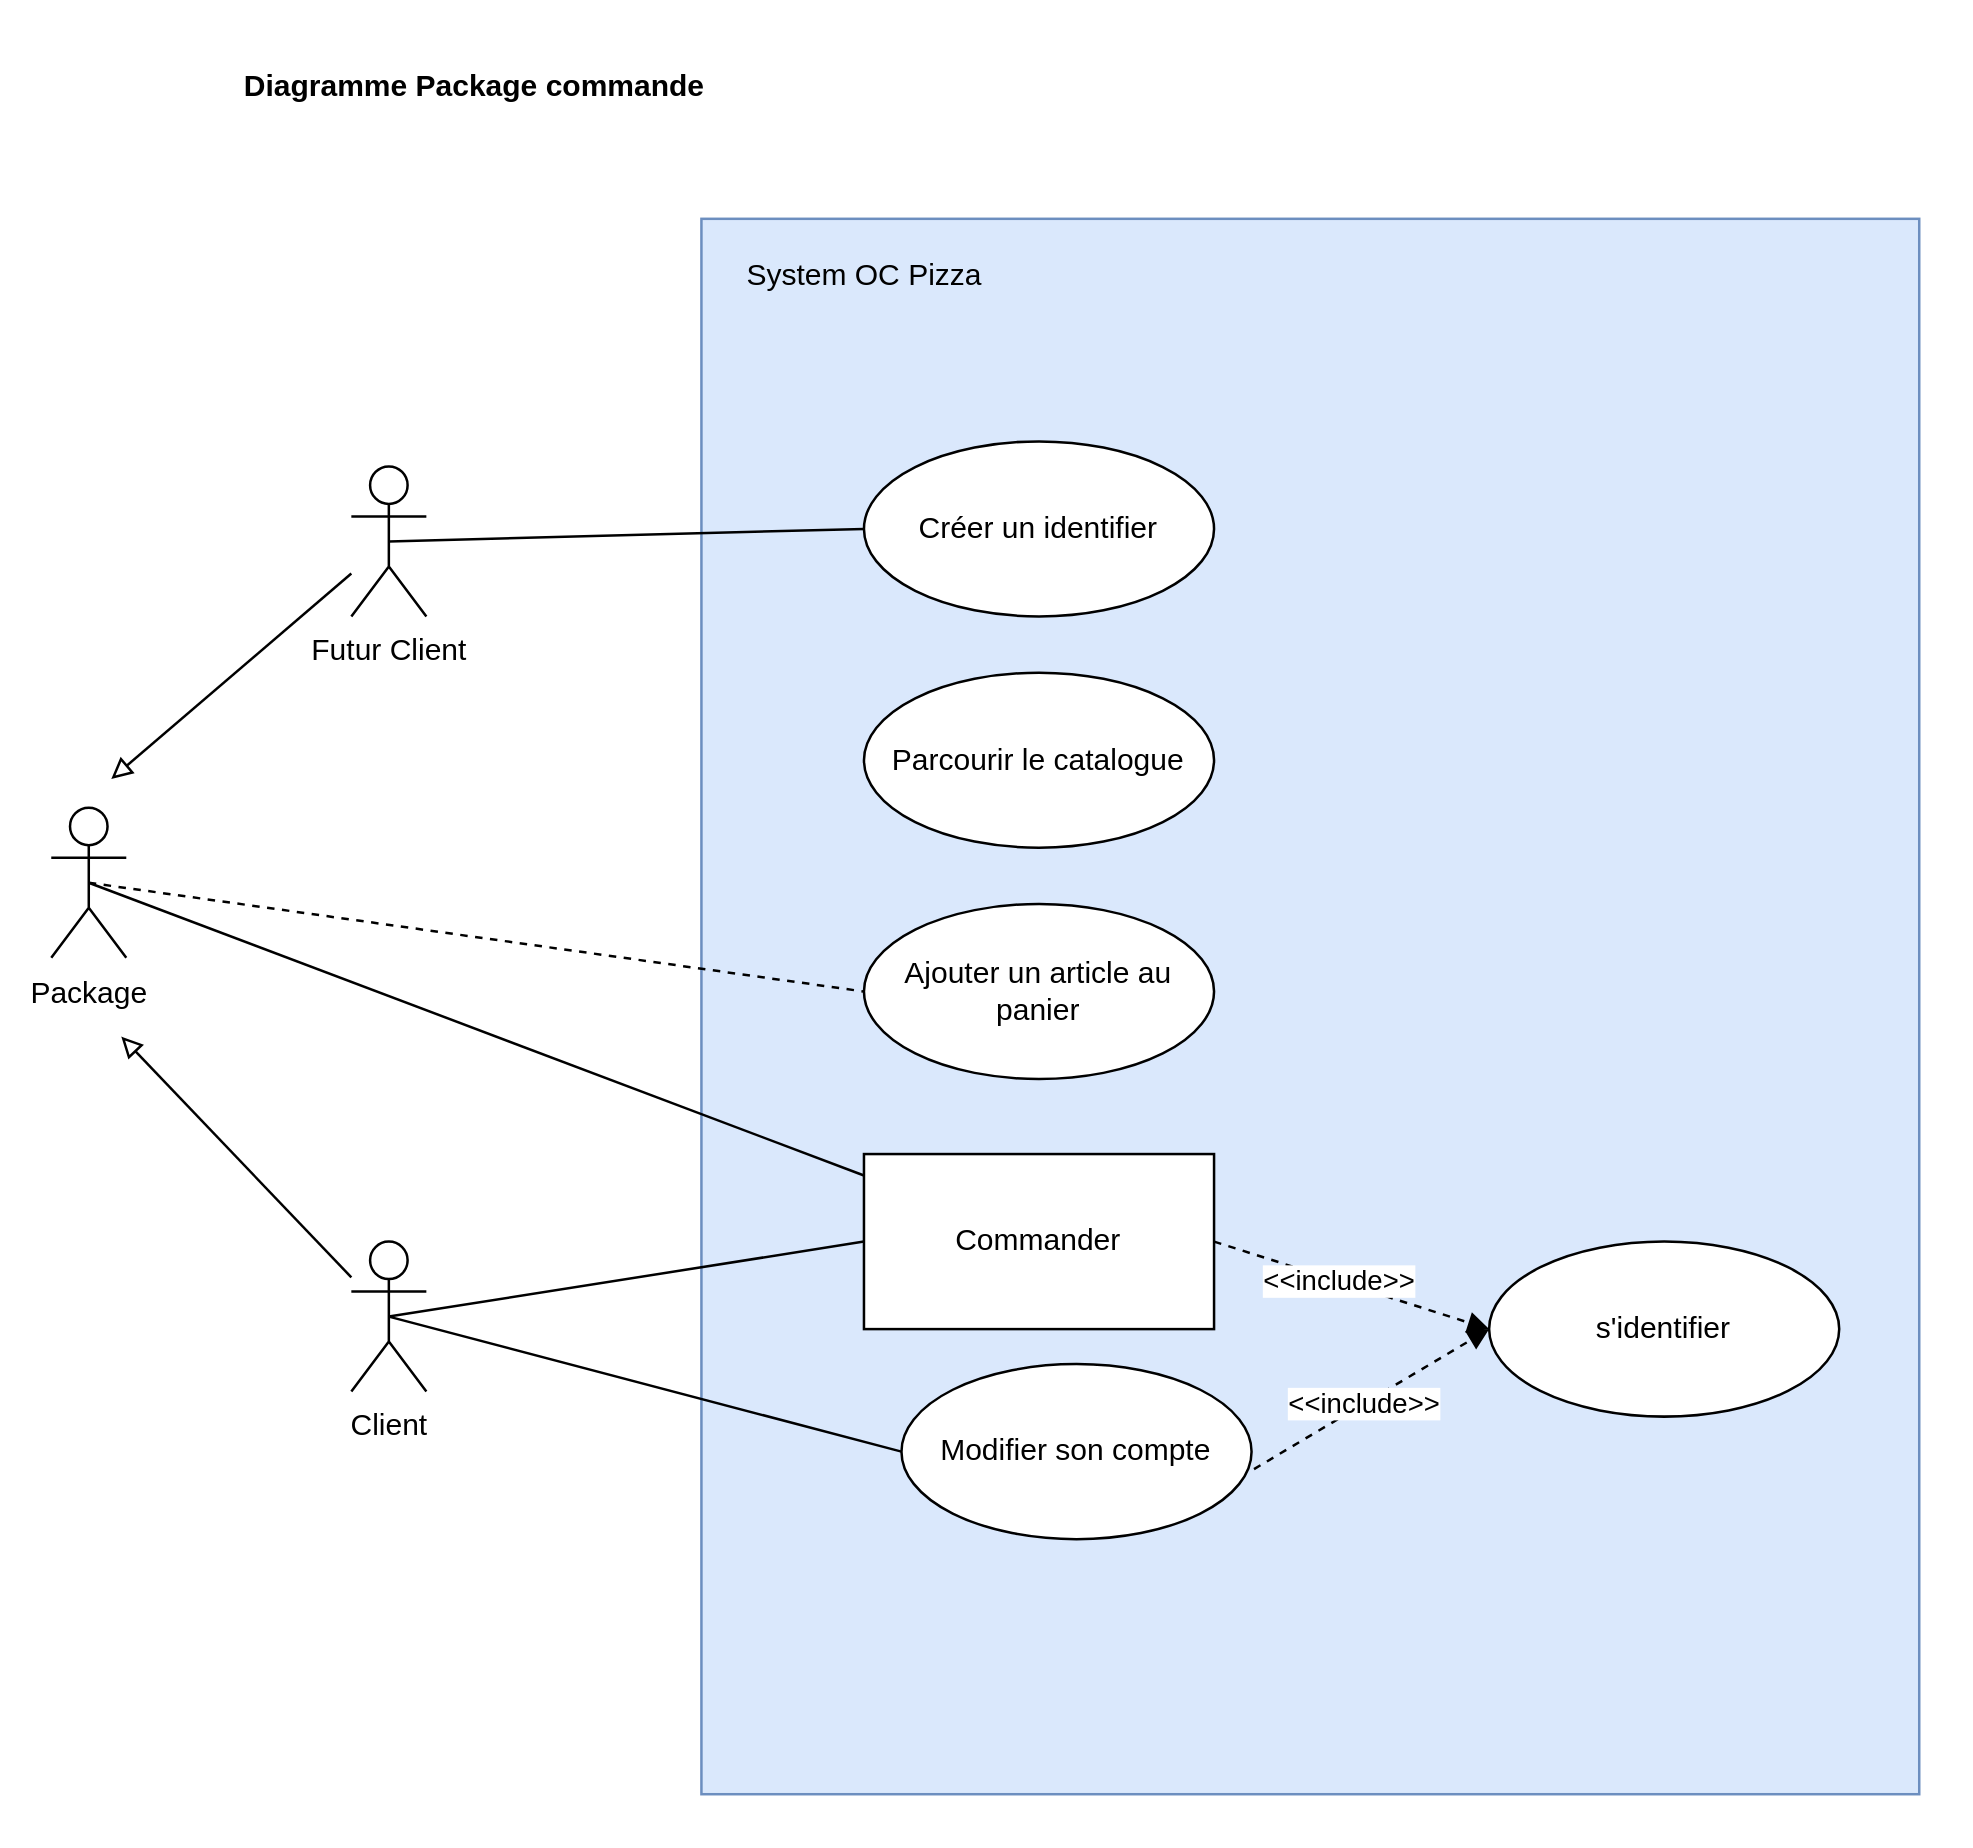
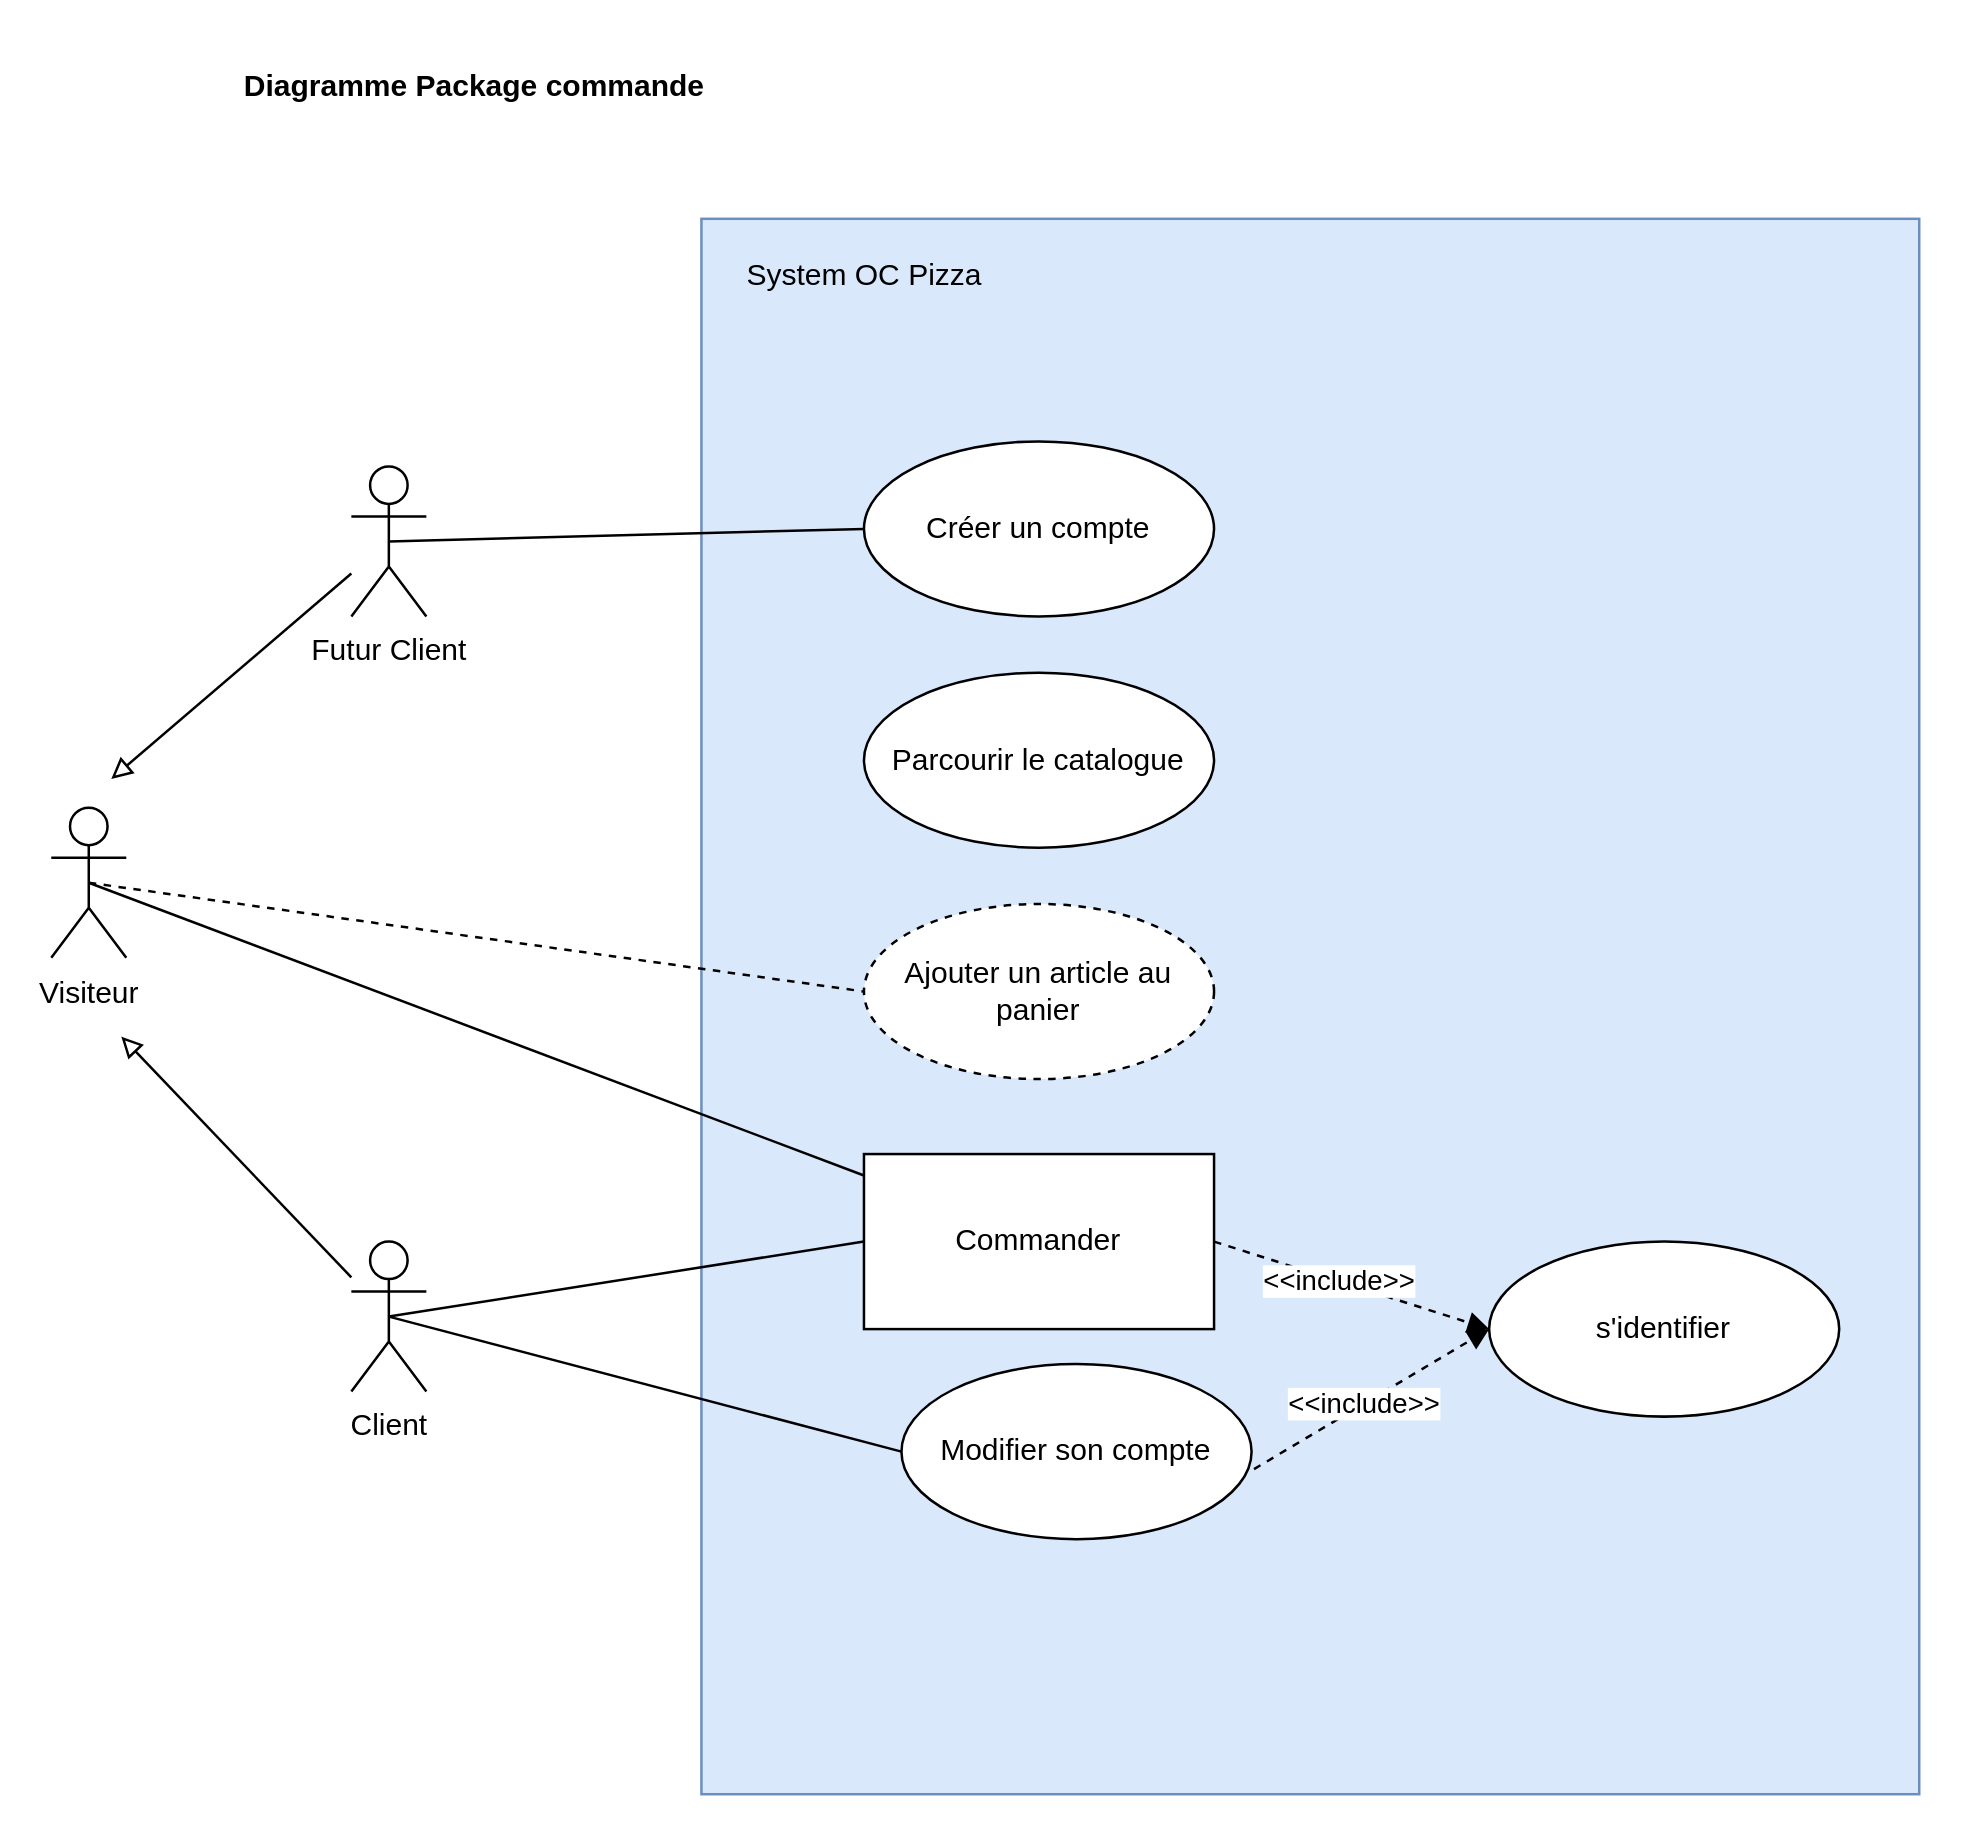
node "Créer un identifier": label "Créer un identifier" -> "Créer un compte"
node "Ajouter un article au panier": style solid -> dashed
node "Package": label "Package" -> "Visiteur"
